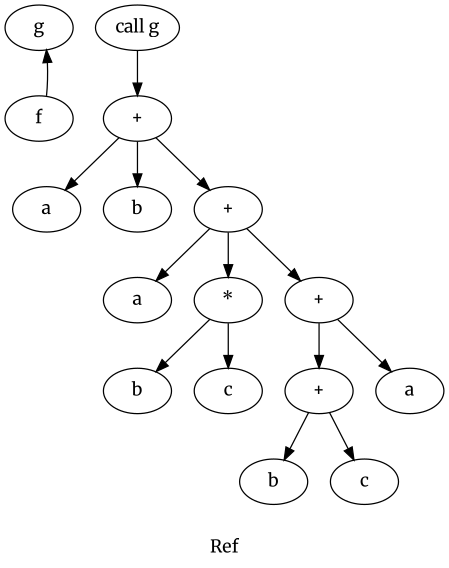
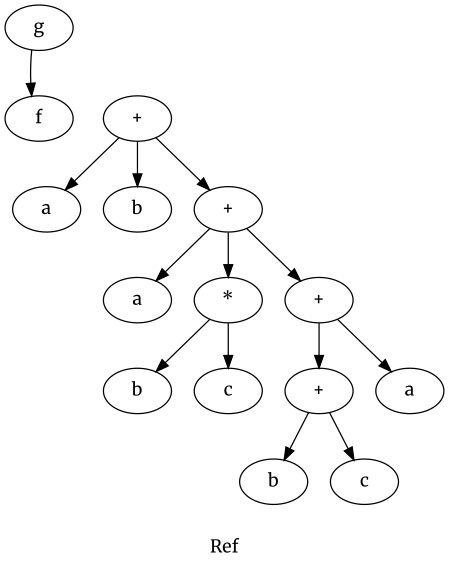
node "call g": removed
edge "f" -> "g": reversed
